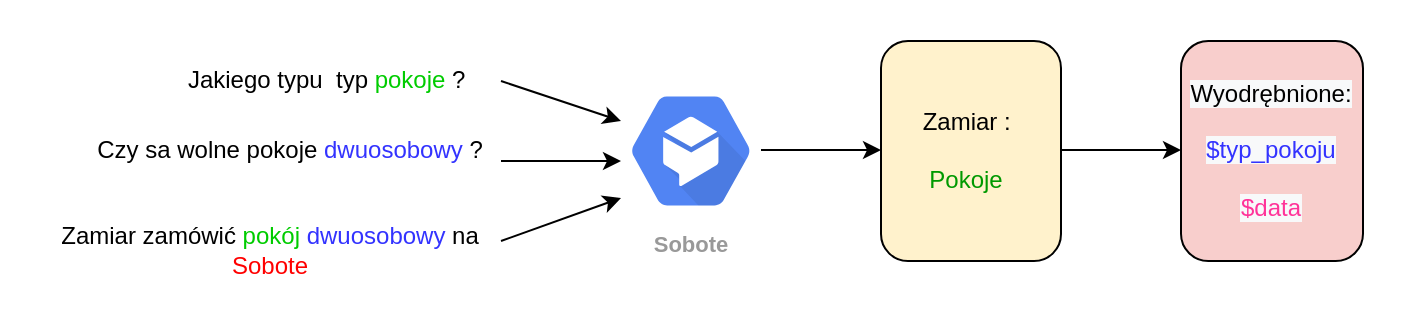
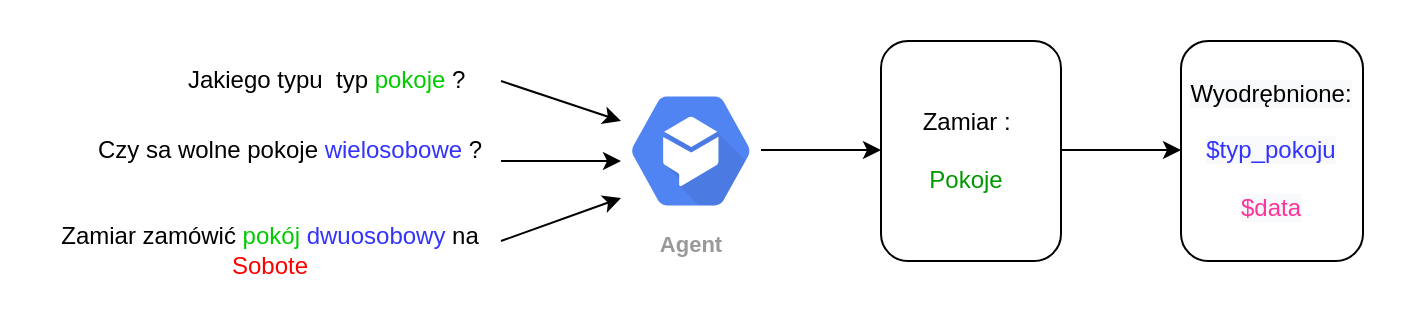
node "Czy sa wolne pokoje dwuosobowy ?": label "Czy sa wolne pokoje dwuosobowy ?" -> "Czy sa wolne pokoje wielosobowe ?"
node "Zamiar : Pokoje": fillcolor #fff2cc -> #ffffff
node "Wyodrębnione: $typ_pokoju $data": fillcolor #f8cecc -> #ffffff
node "Sobote": label "Sobote" -> "Agent"
